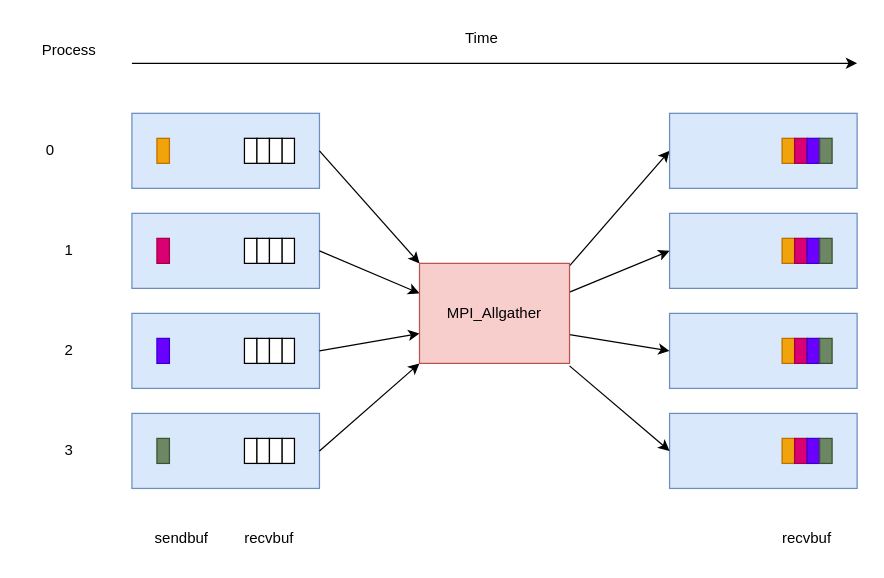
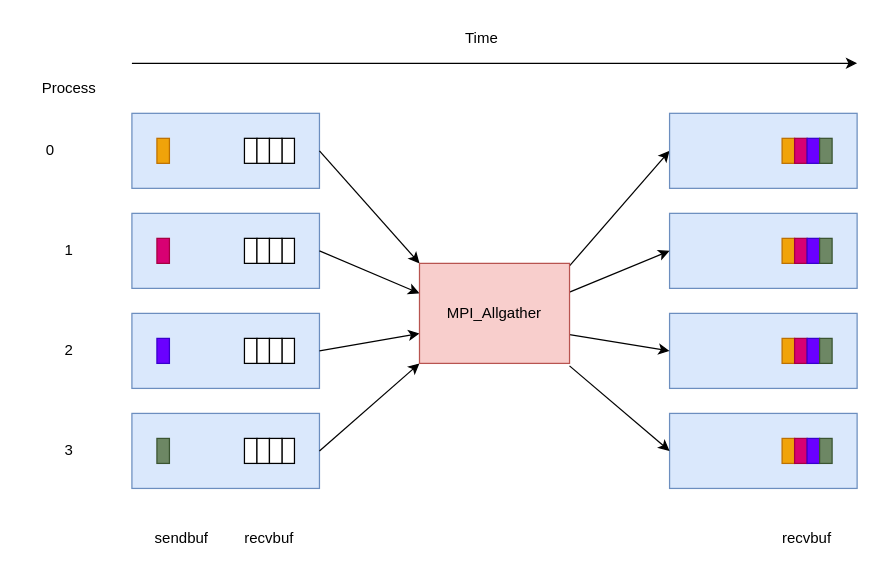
node "Process": moved (69, 51) -> (69, 88)
